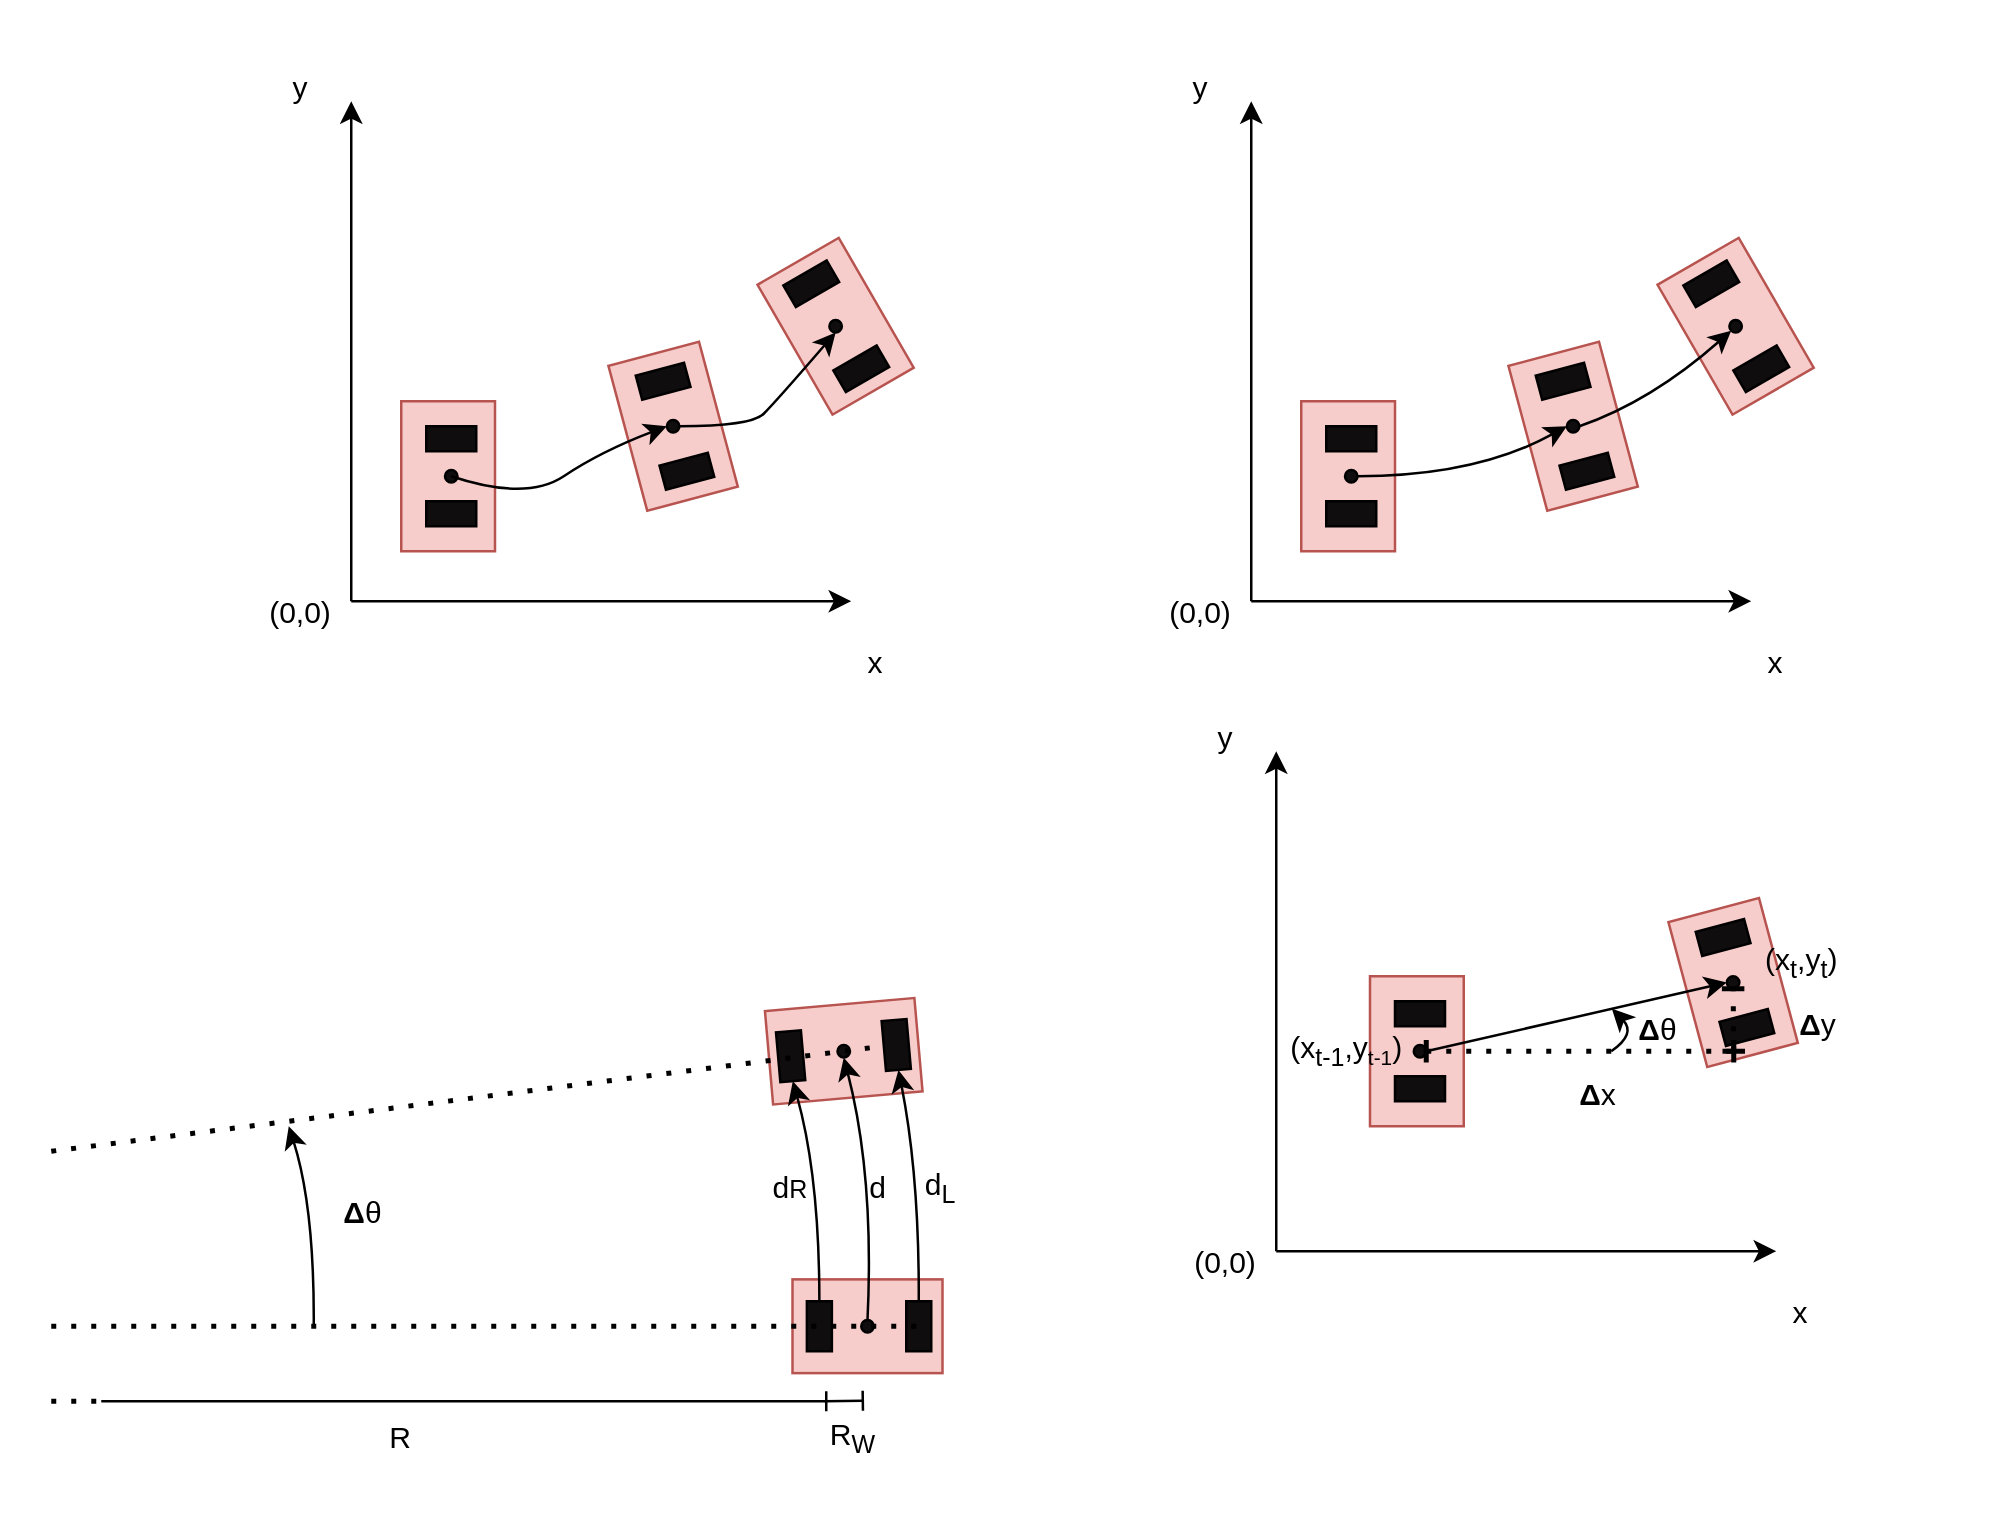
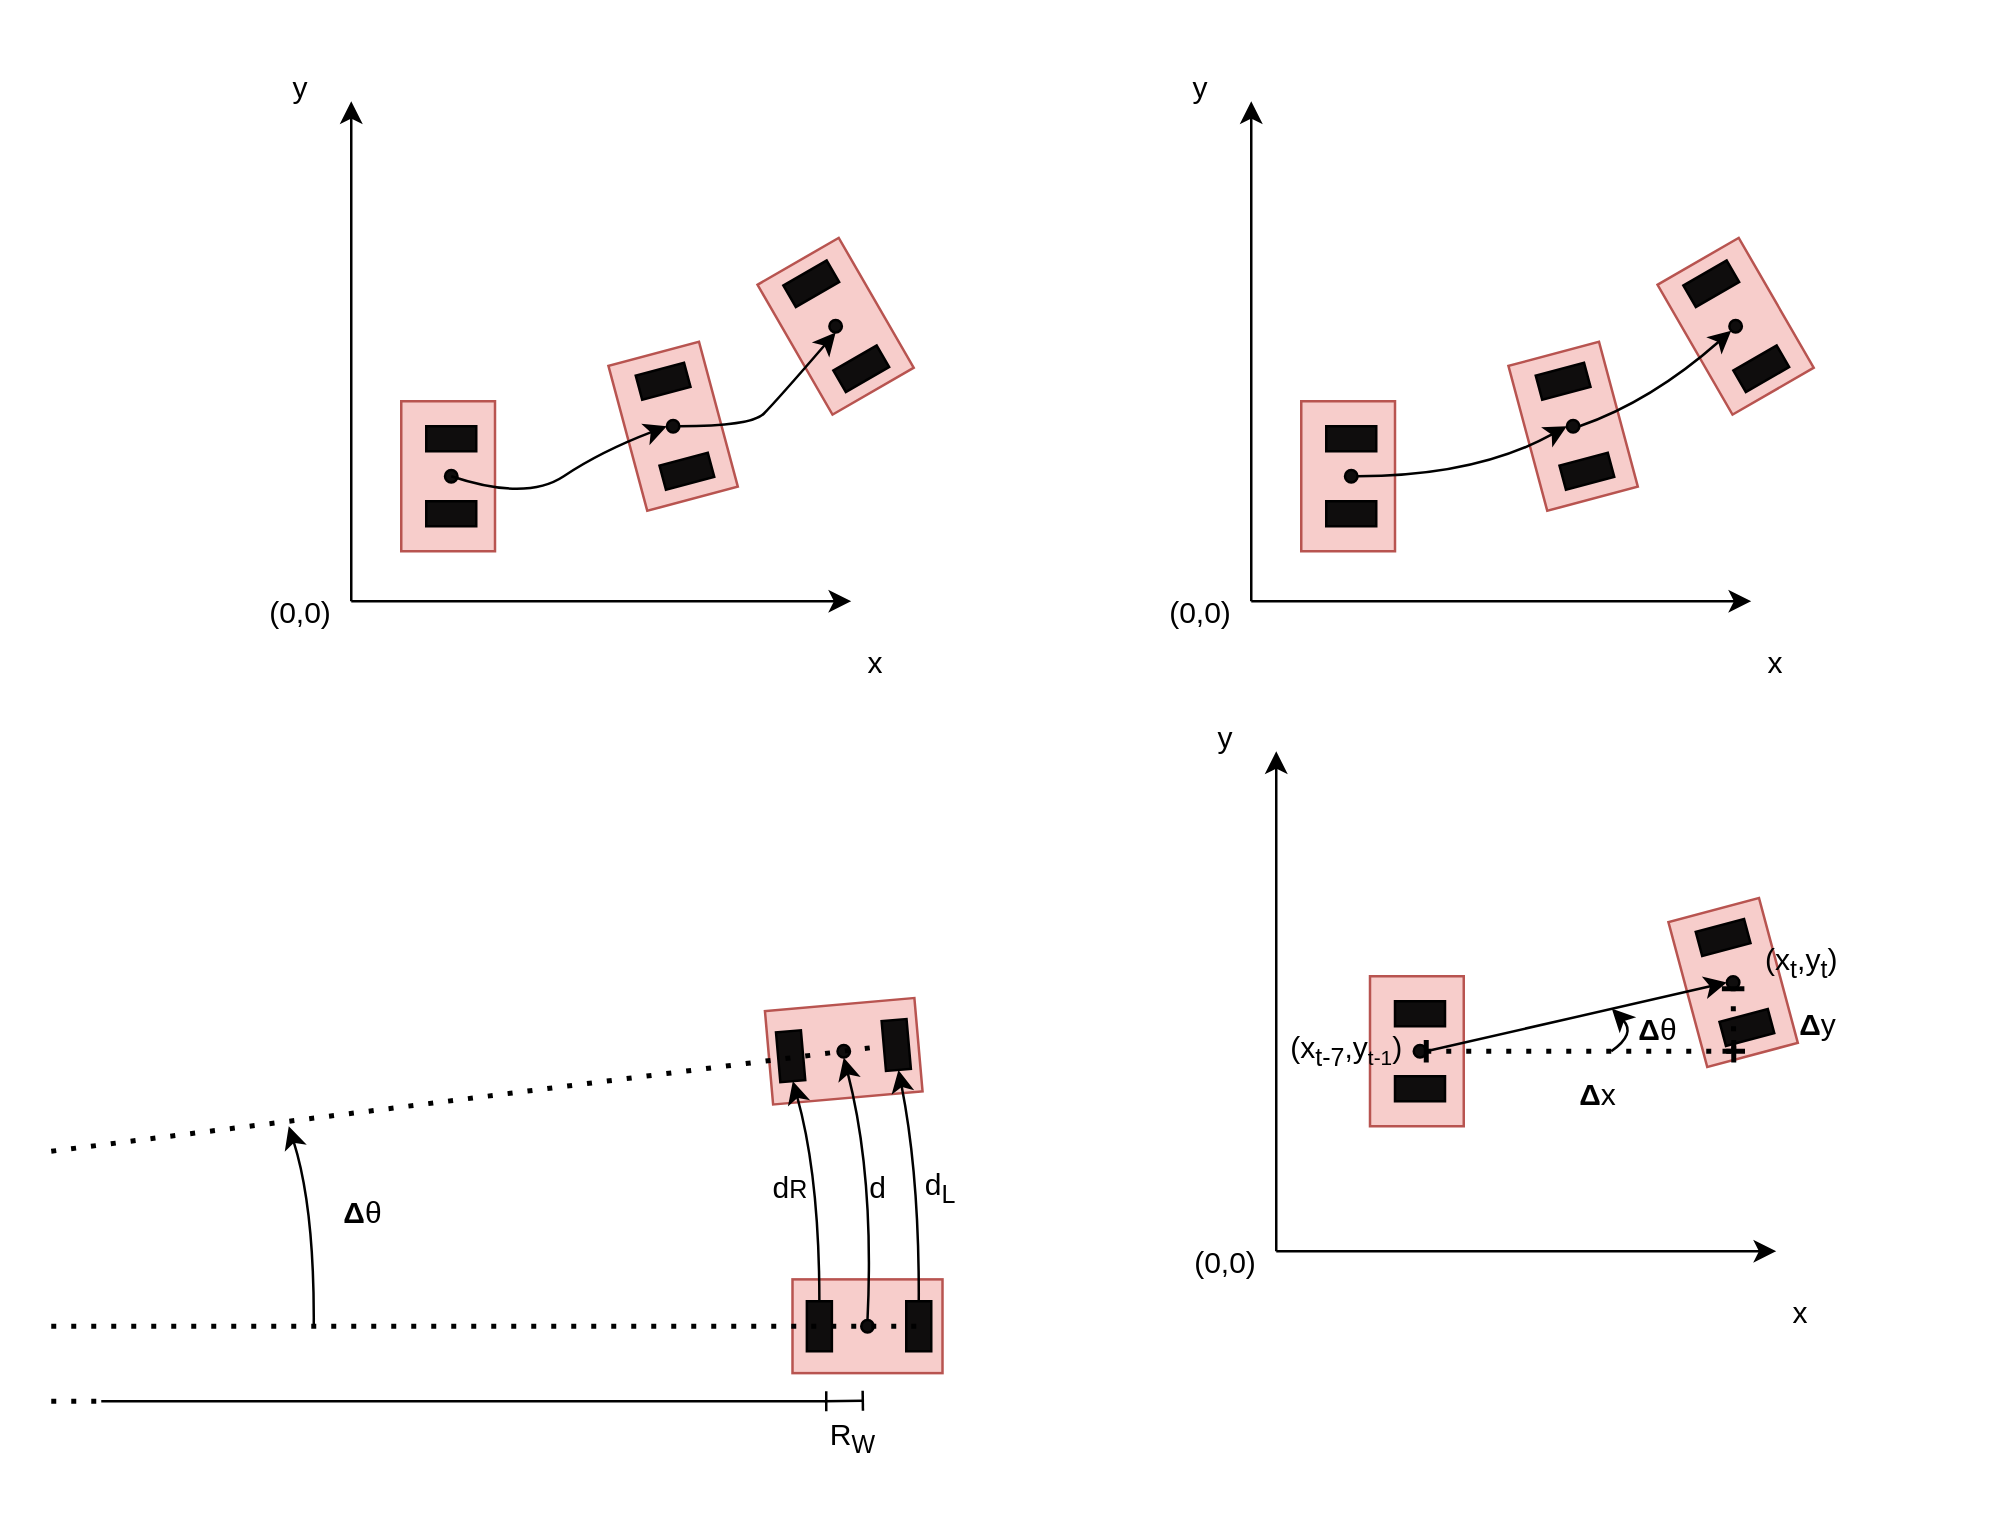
node "(xt-1,yt-1)": label "(xt-1,yt-1)" -> "(xt-7,yt-1)"
node "R": removed
